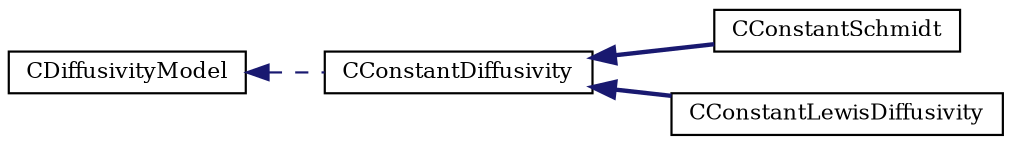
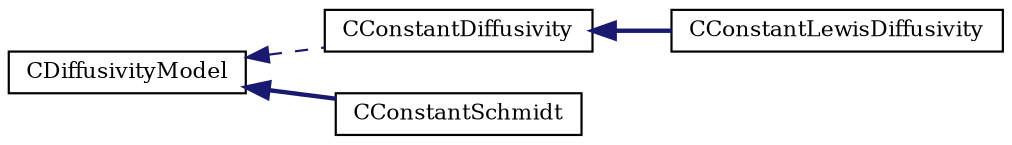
edge "CConstantSchmidt" -> "CConstantDiffusivity": now "CConstantSchmidt" -> "CDiffusivityModel"
